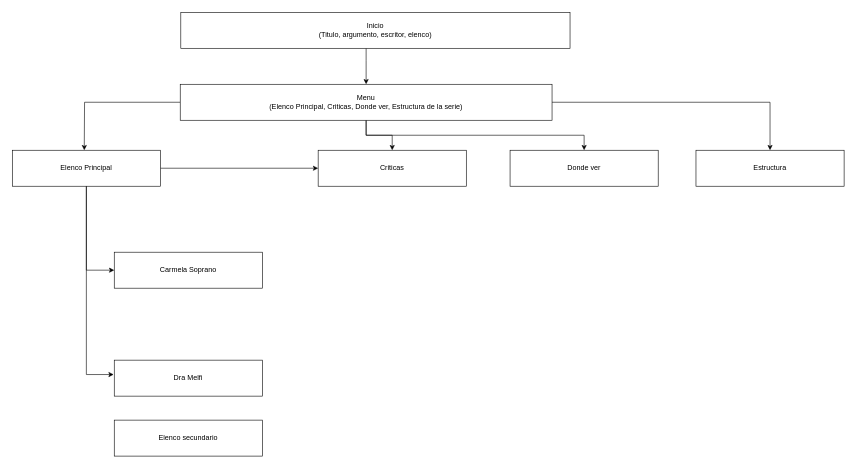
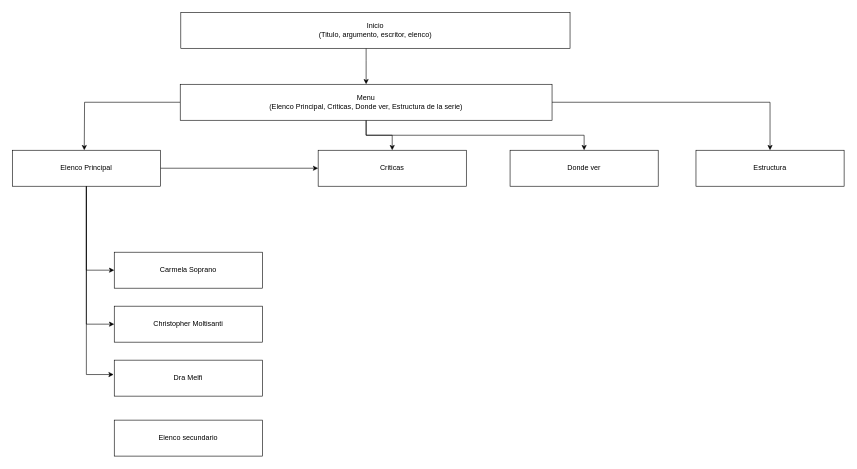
edge "Elenco Principal" -> "Christopher Moltisanti": added
node "Christopher Moltisanti": added
